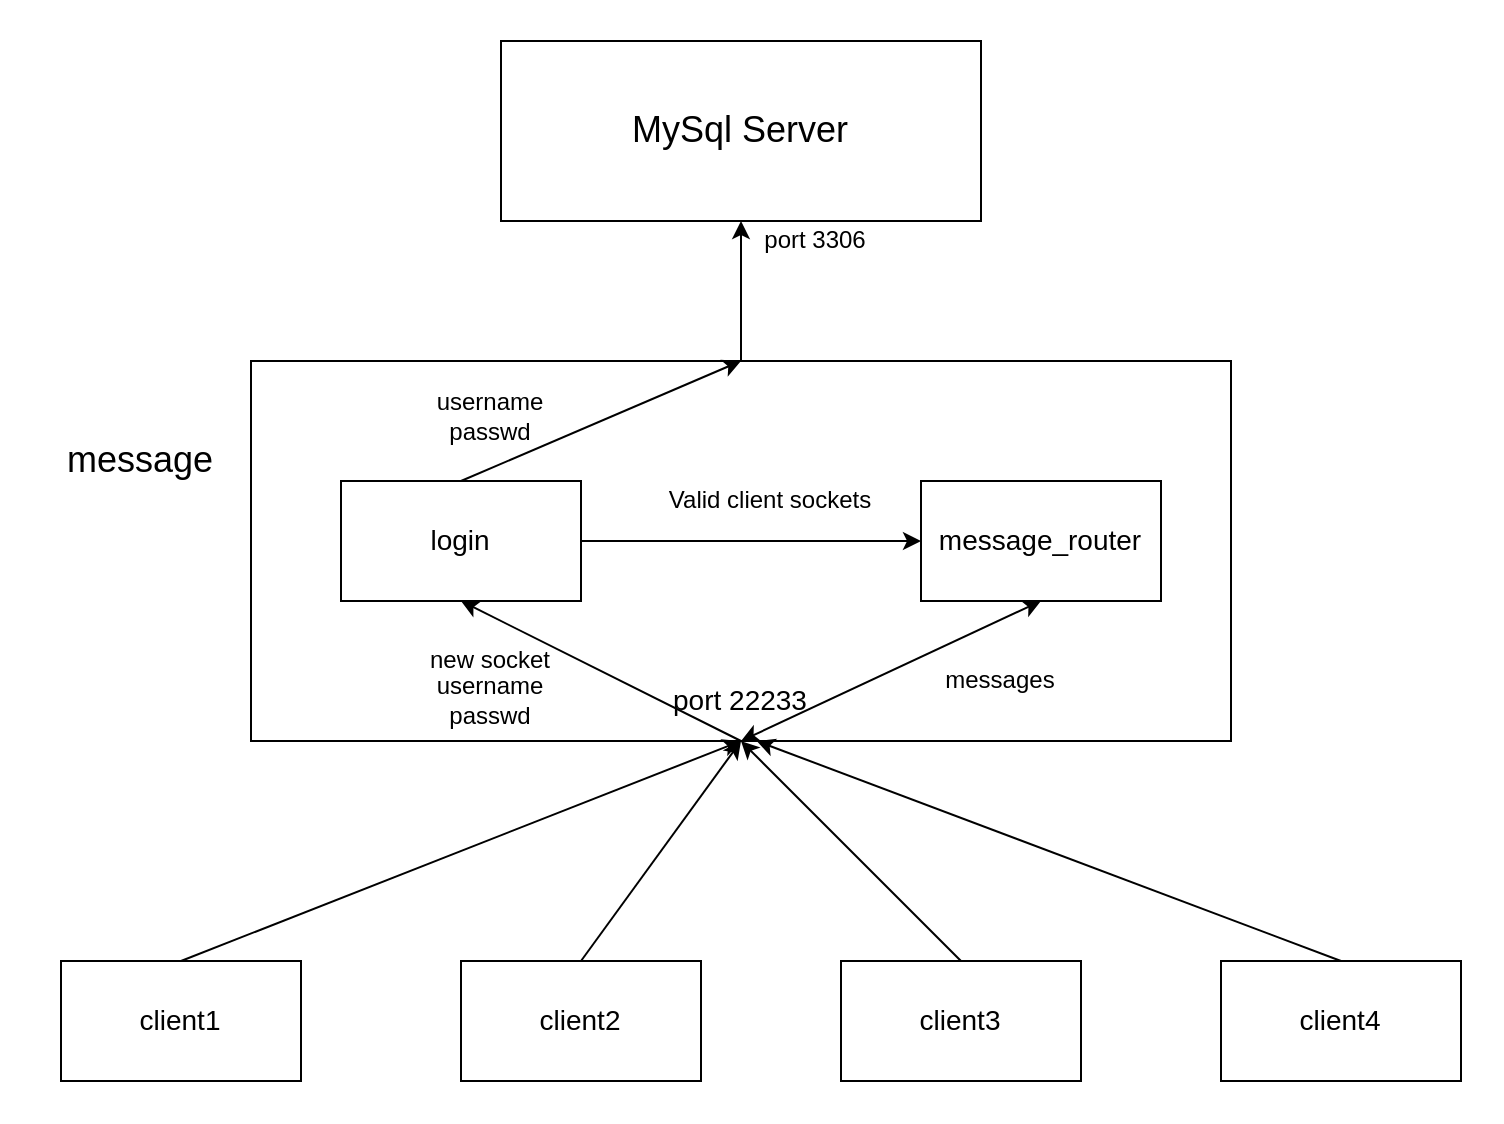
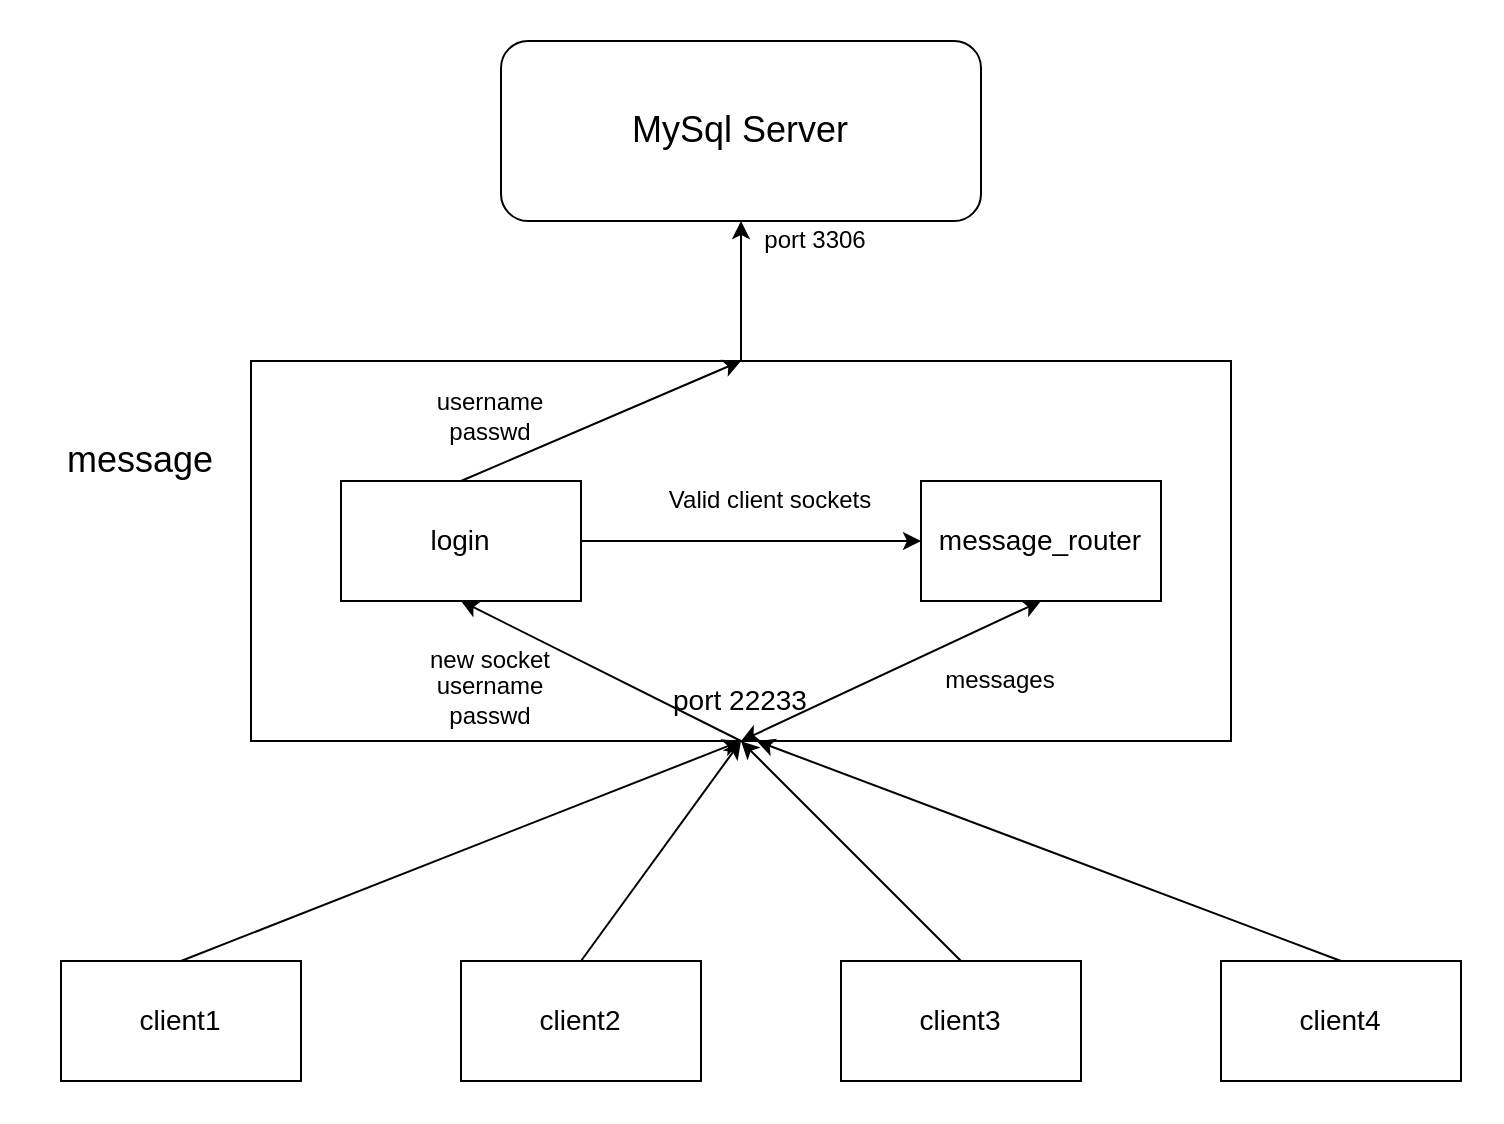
node "MySql Server": shape rectangle -> rounded rectangle
